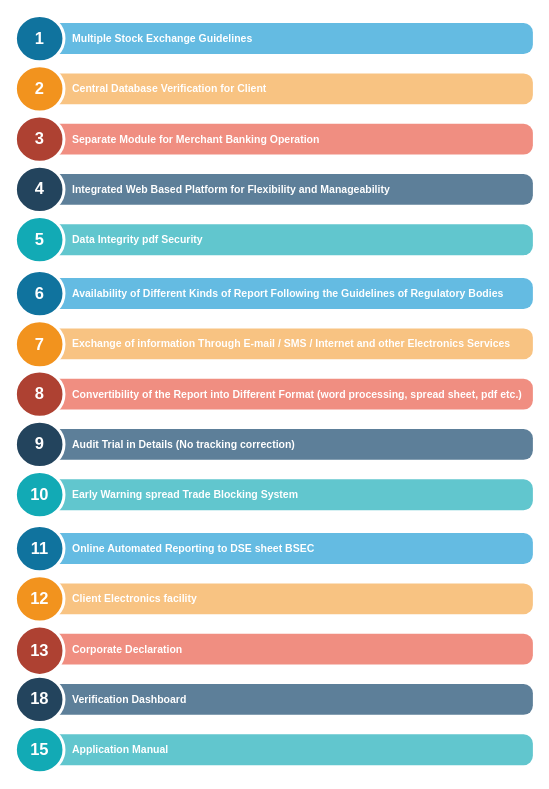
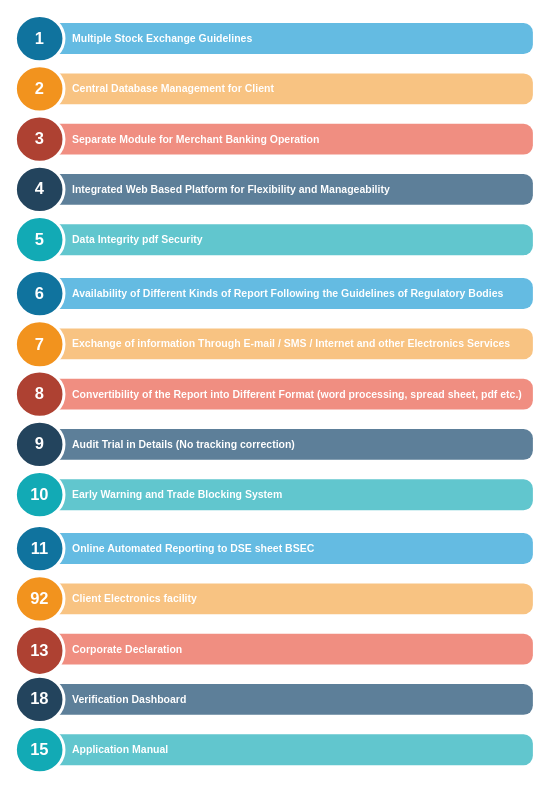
node "Central Database Verification for Client": label "Central Database Verification for Client" -> "Central Database Management for Client"
node "Early Warning spread Trade Blocking System": label "Early Warning spread Trade Blocking System" -> "Early Warning and Trade Blocking System"
node "12": label "12" -> "92"
